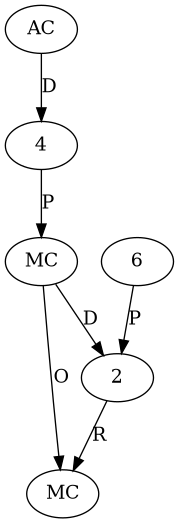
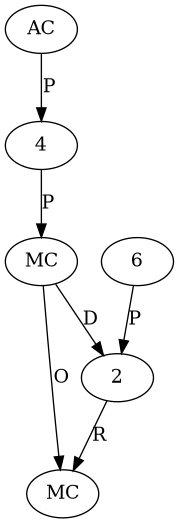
edge "AC" -> "4": label "D" -> "P"
